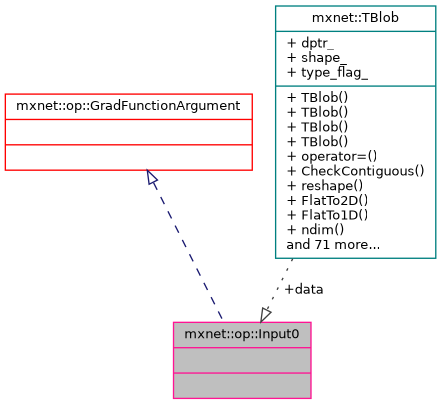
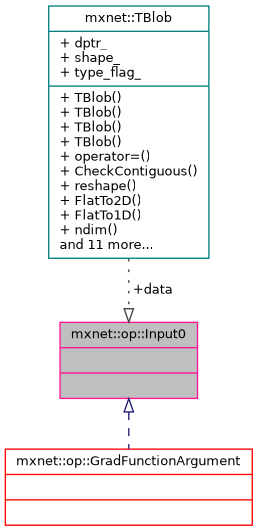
node "mxnet::TBlob": text "and 71 more..." -> "and 11 more..."
edge "mxnet::op::Input0" -> "mxnet::op::GradFunctionArgument": reversed
